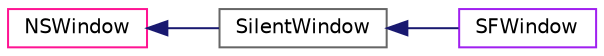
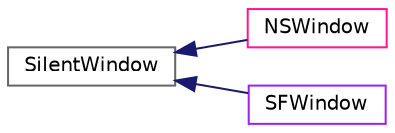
edge "SilentWindow" -> "NSWindow": reversed
